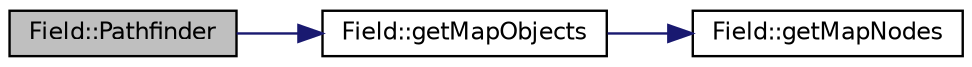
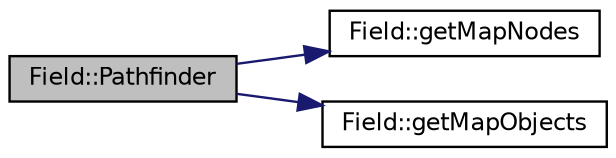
edge "Field::getMapObjects" -> "Field::getMapNodes": now "Field::Pathfinder" -> "Field::getMapNodes"
